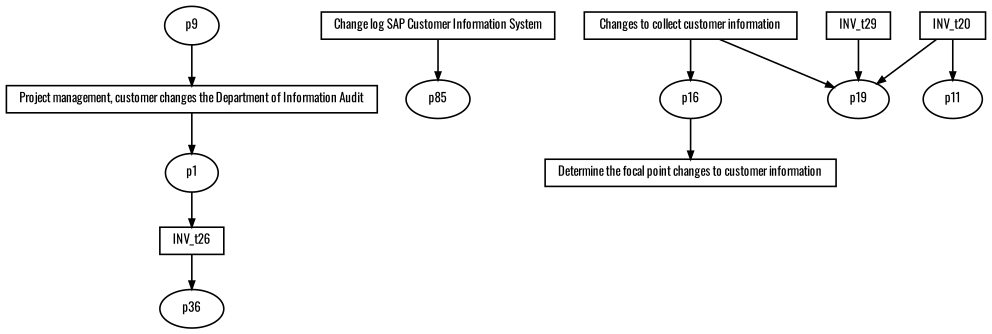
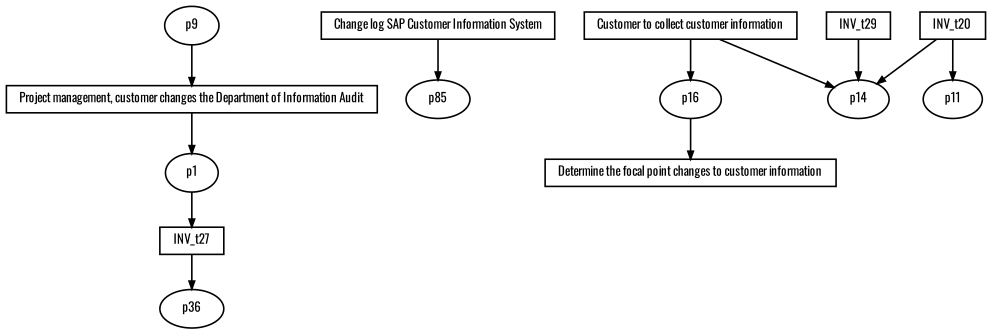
node "Changes to collect customer information": label "Changes to collect customer information" -> "Customer to collect customer information"
node "p19": label "p19" -> "p14"
node "INV_t26": label "INV_t26" -> "INV_t27"
